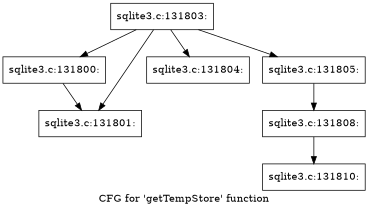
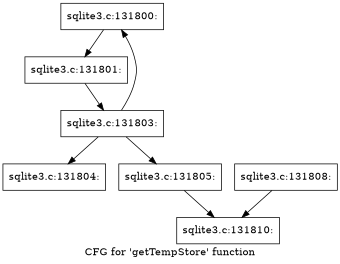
edge "sqlite3.c:131803:" -> "sqlite3.c:131801:": reversed
edge "sqlite3.c:131805:" -> "sqlite3.c:131808:": now "sqlite3.c:131805:" -> "sqlite3.c:131810:"
